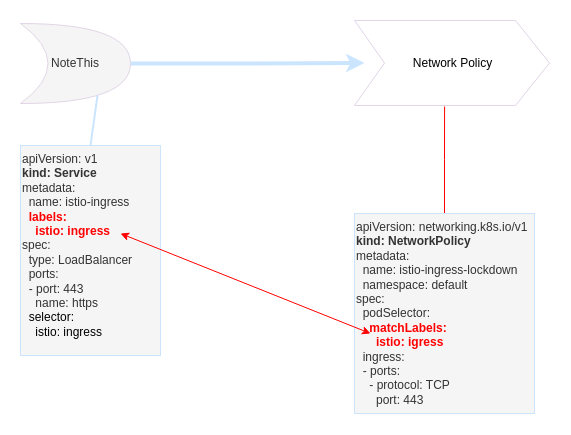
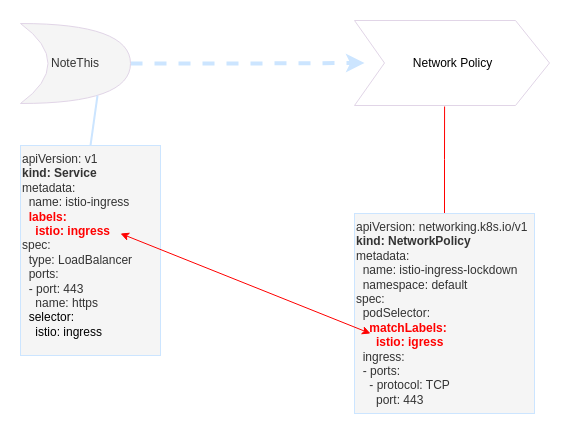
edge "NoteThis" -> "Network Policy": style solid -> dashed
